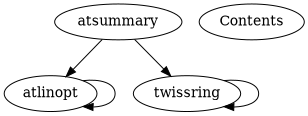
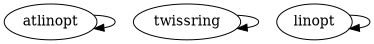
node "atsummary": removed
node "Contents": removed
node "linopt": added
